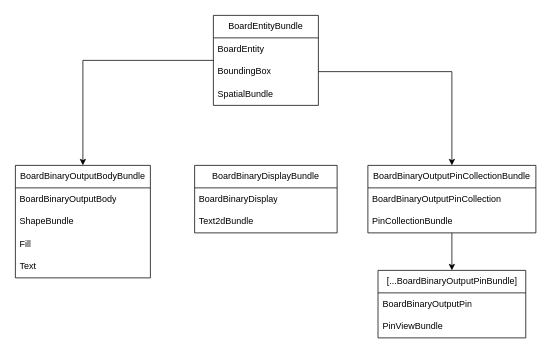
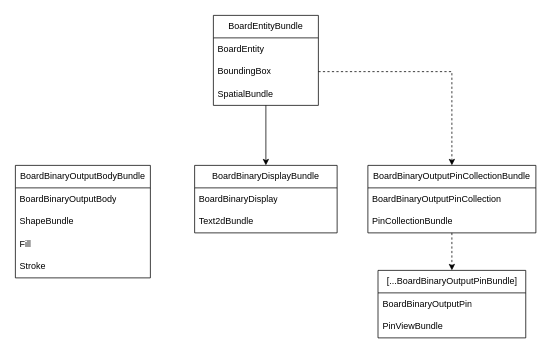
edge "BoardEntityBundle" -> "BoardBinaryOutputBodyBundle": removed
edge "BoundingBox" -> "BoardBinaryOutputPinCollectionBundle": style solid -> dashed
edge "BoardEntityBundle" -> "BoardBinaryDisplayBundle": added
edge "BoardBinaryOutputPinCollectionBundle" -> "[...BoardBinaryOutputPinBundle]": style solid -> dashed
node "Text": label "Text" -> "Stroke"
